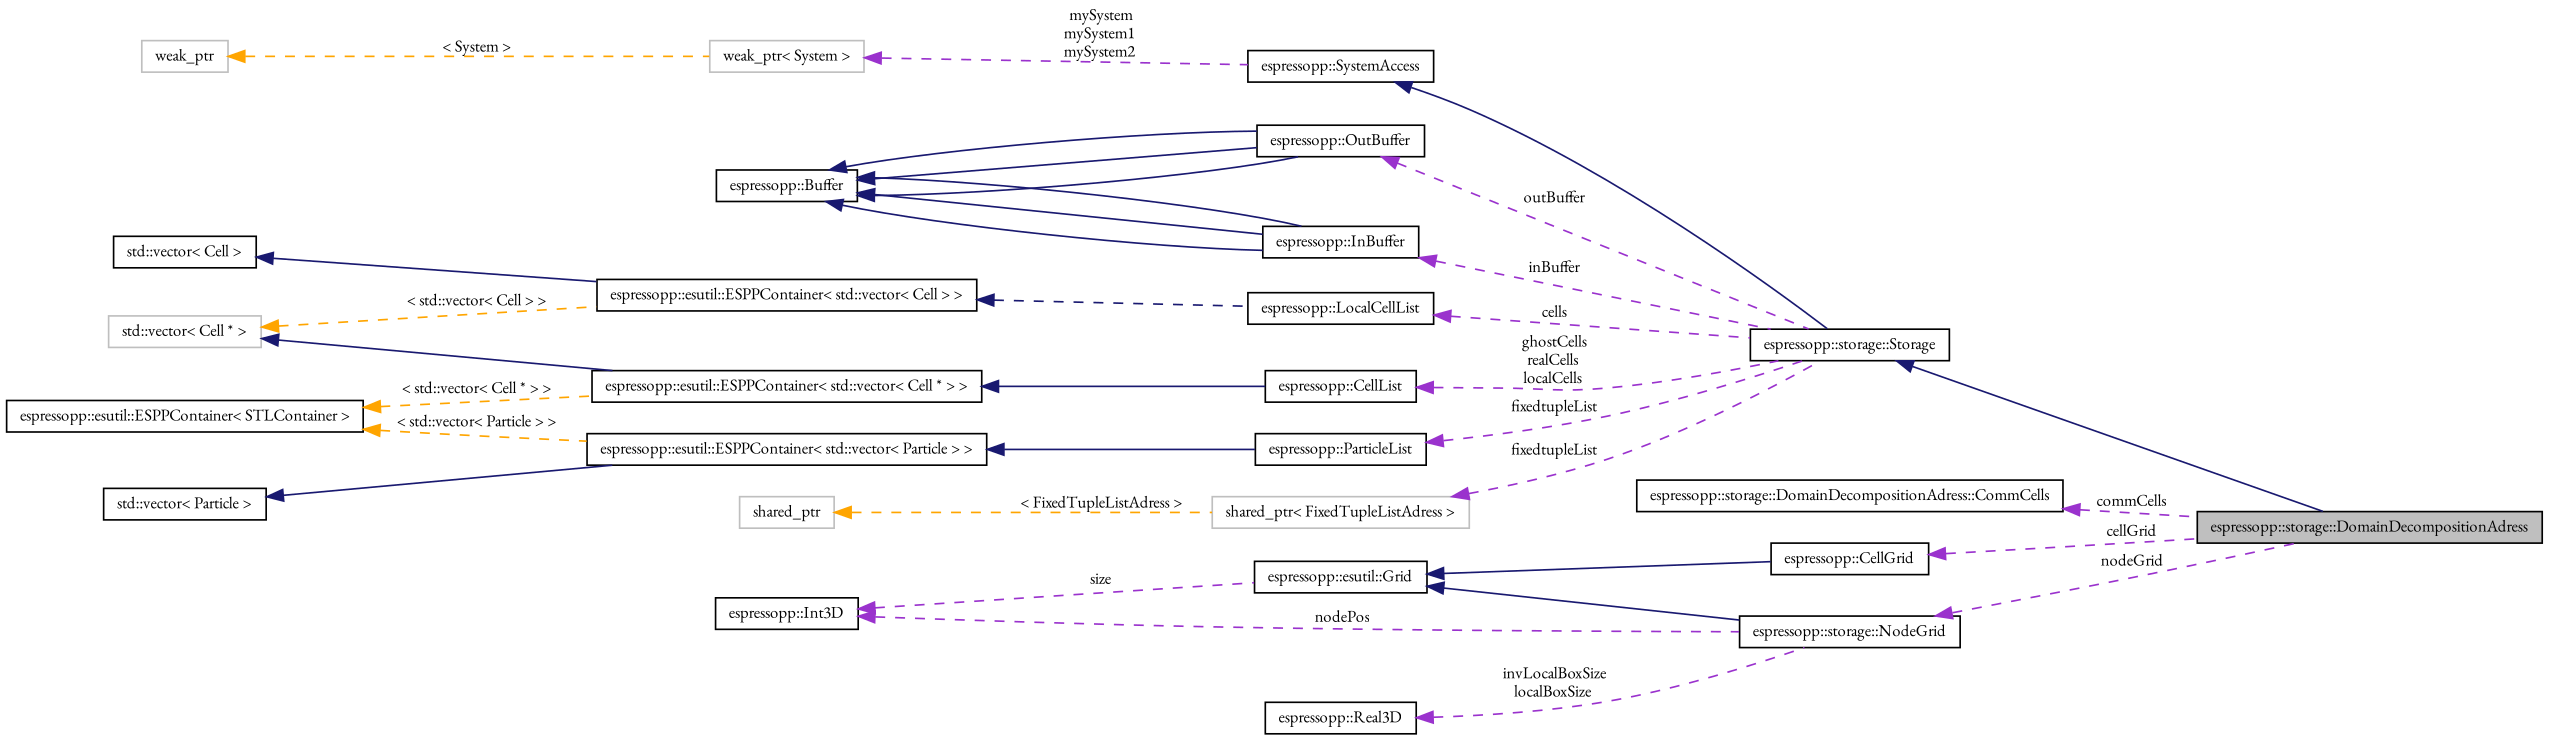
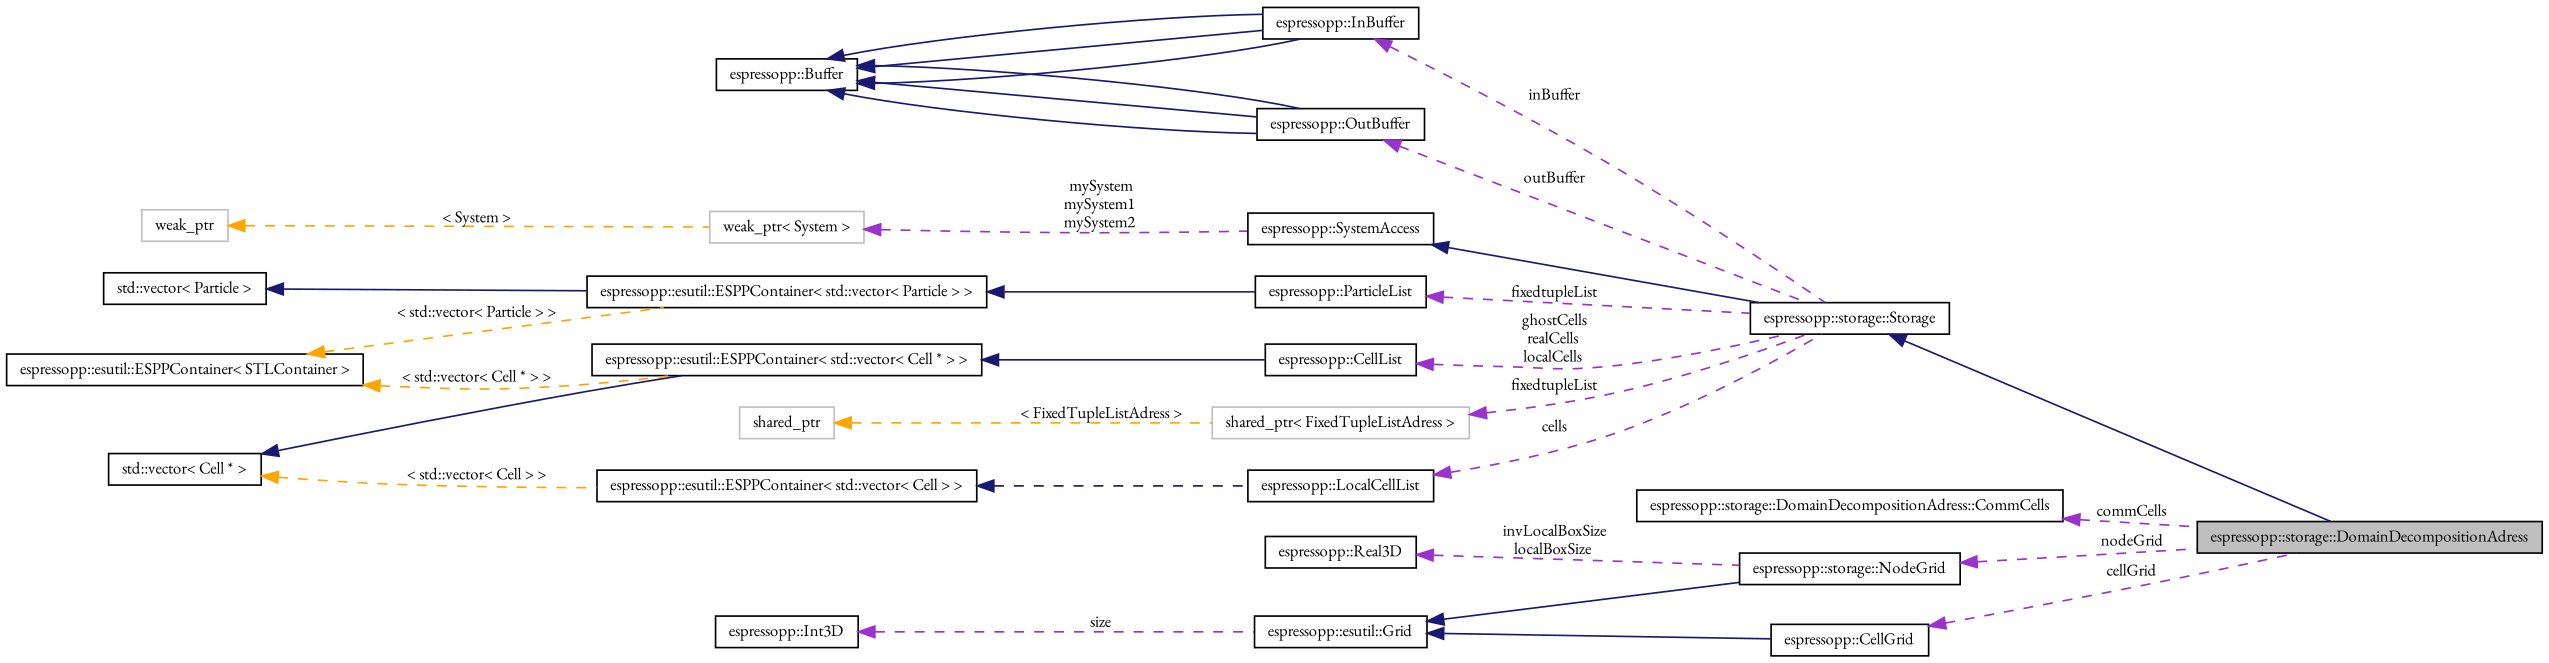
node "std::vector< Cell >": removed
node "std::vector< Cell * >": color grey75 -> black
edge "espressopp::storage::NodeGrid" -> "espressopp::Int3D": removed, label "nodePos"
